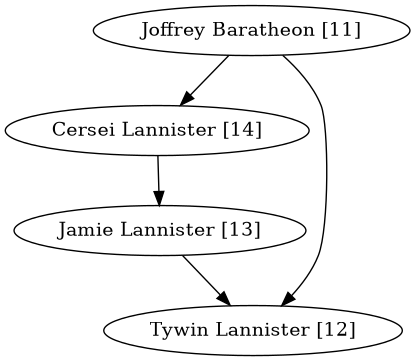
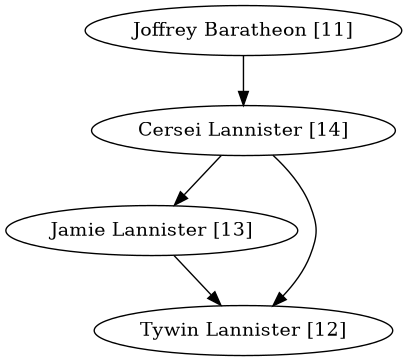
edge "Joffrey Baratheon [11]" -> "Tywin Lannister [12]": now "Cersei Lannister [14]" -> "Tywin Lannister [12]"
